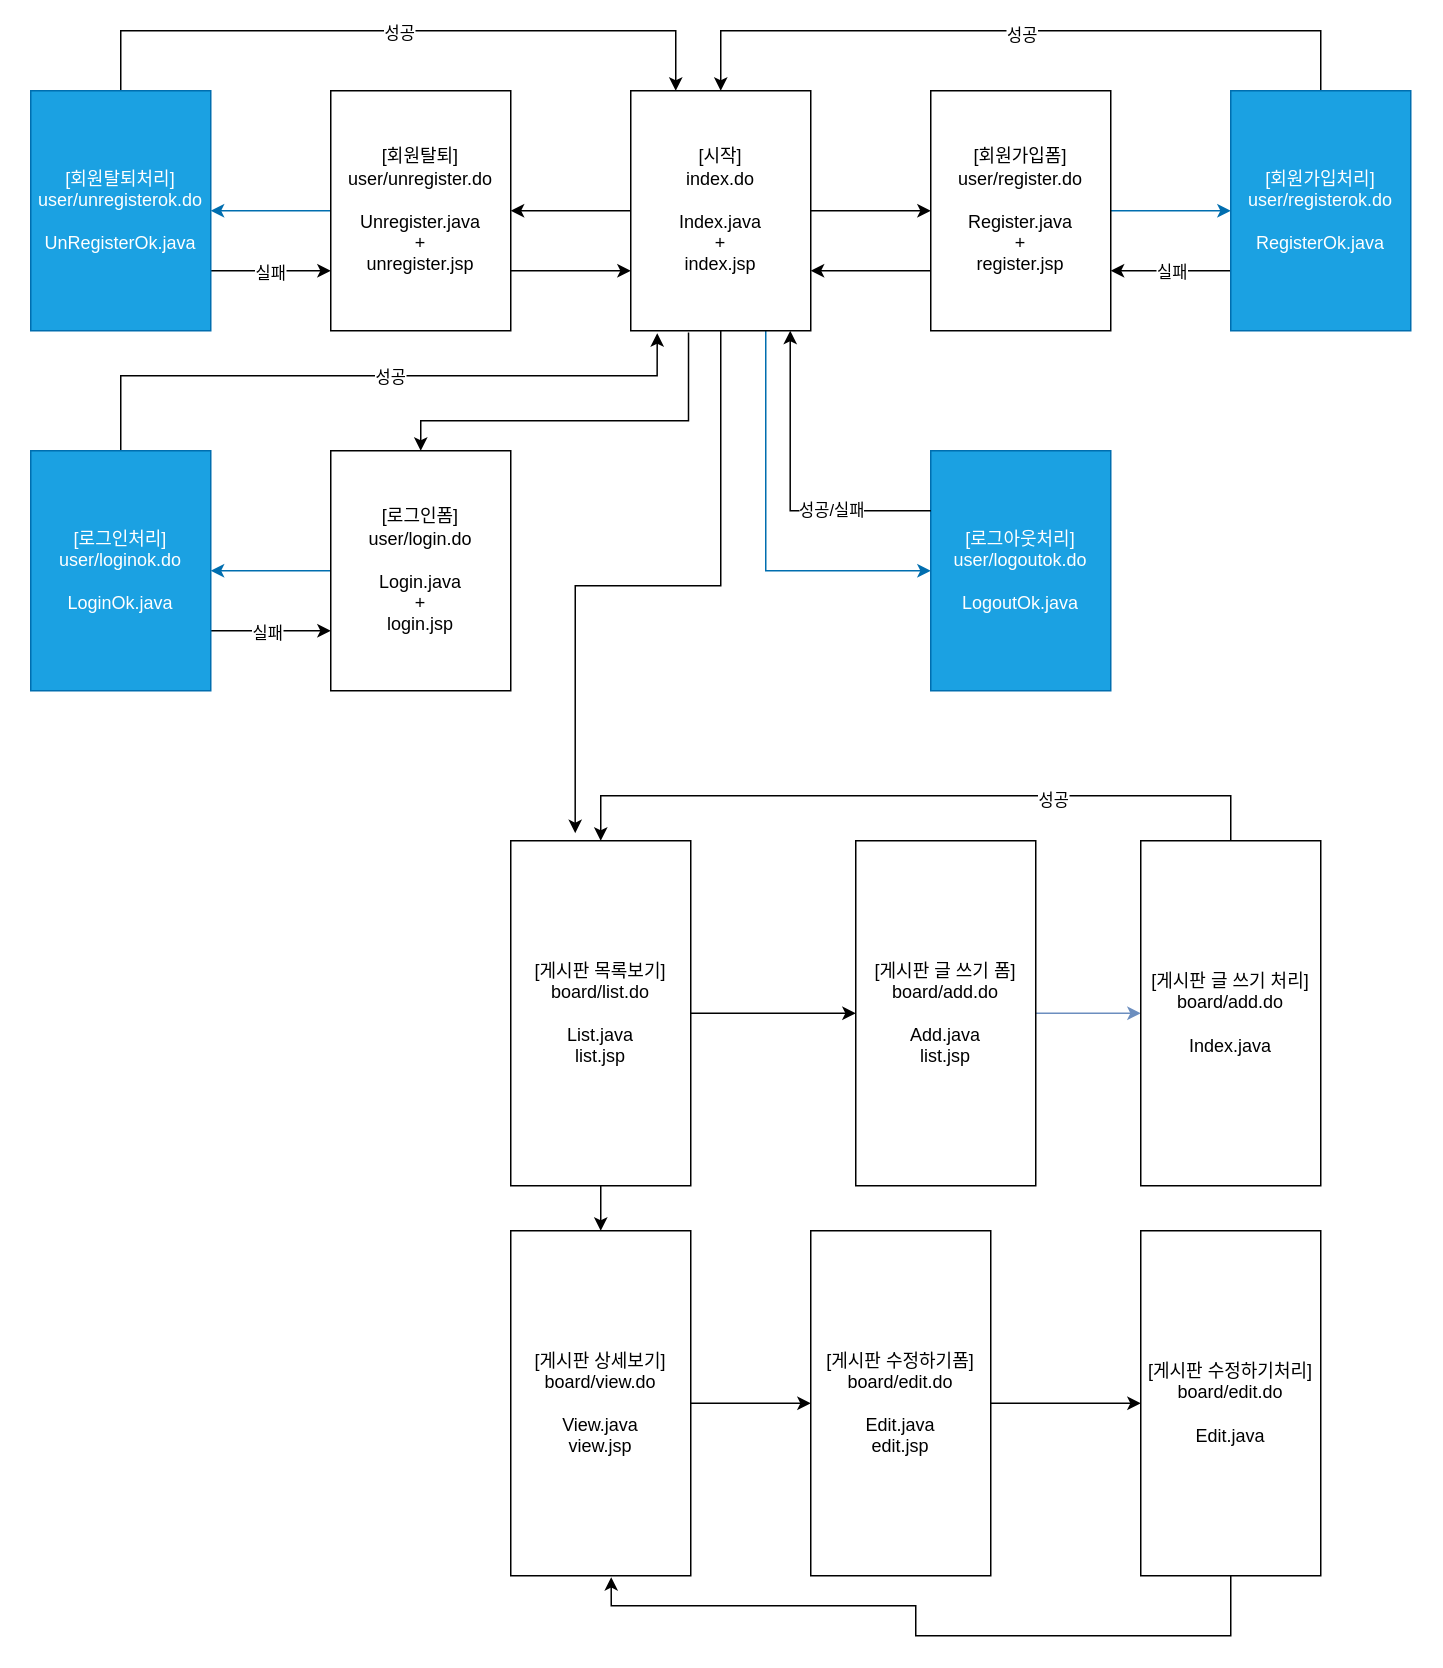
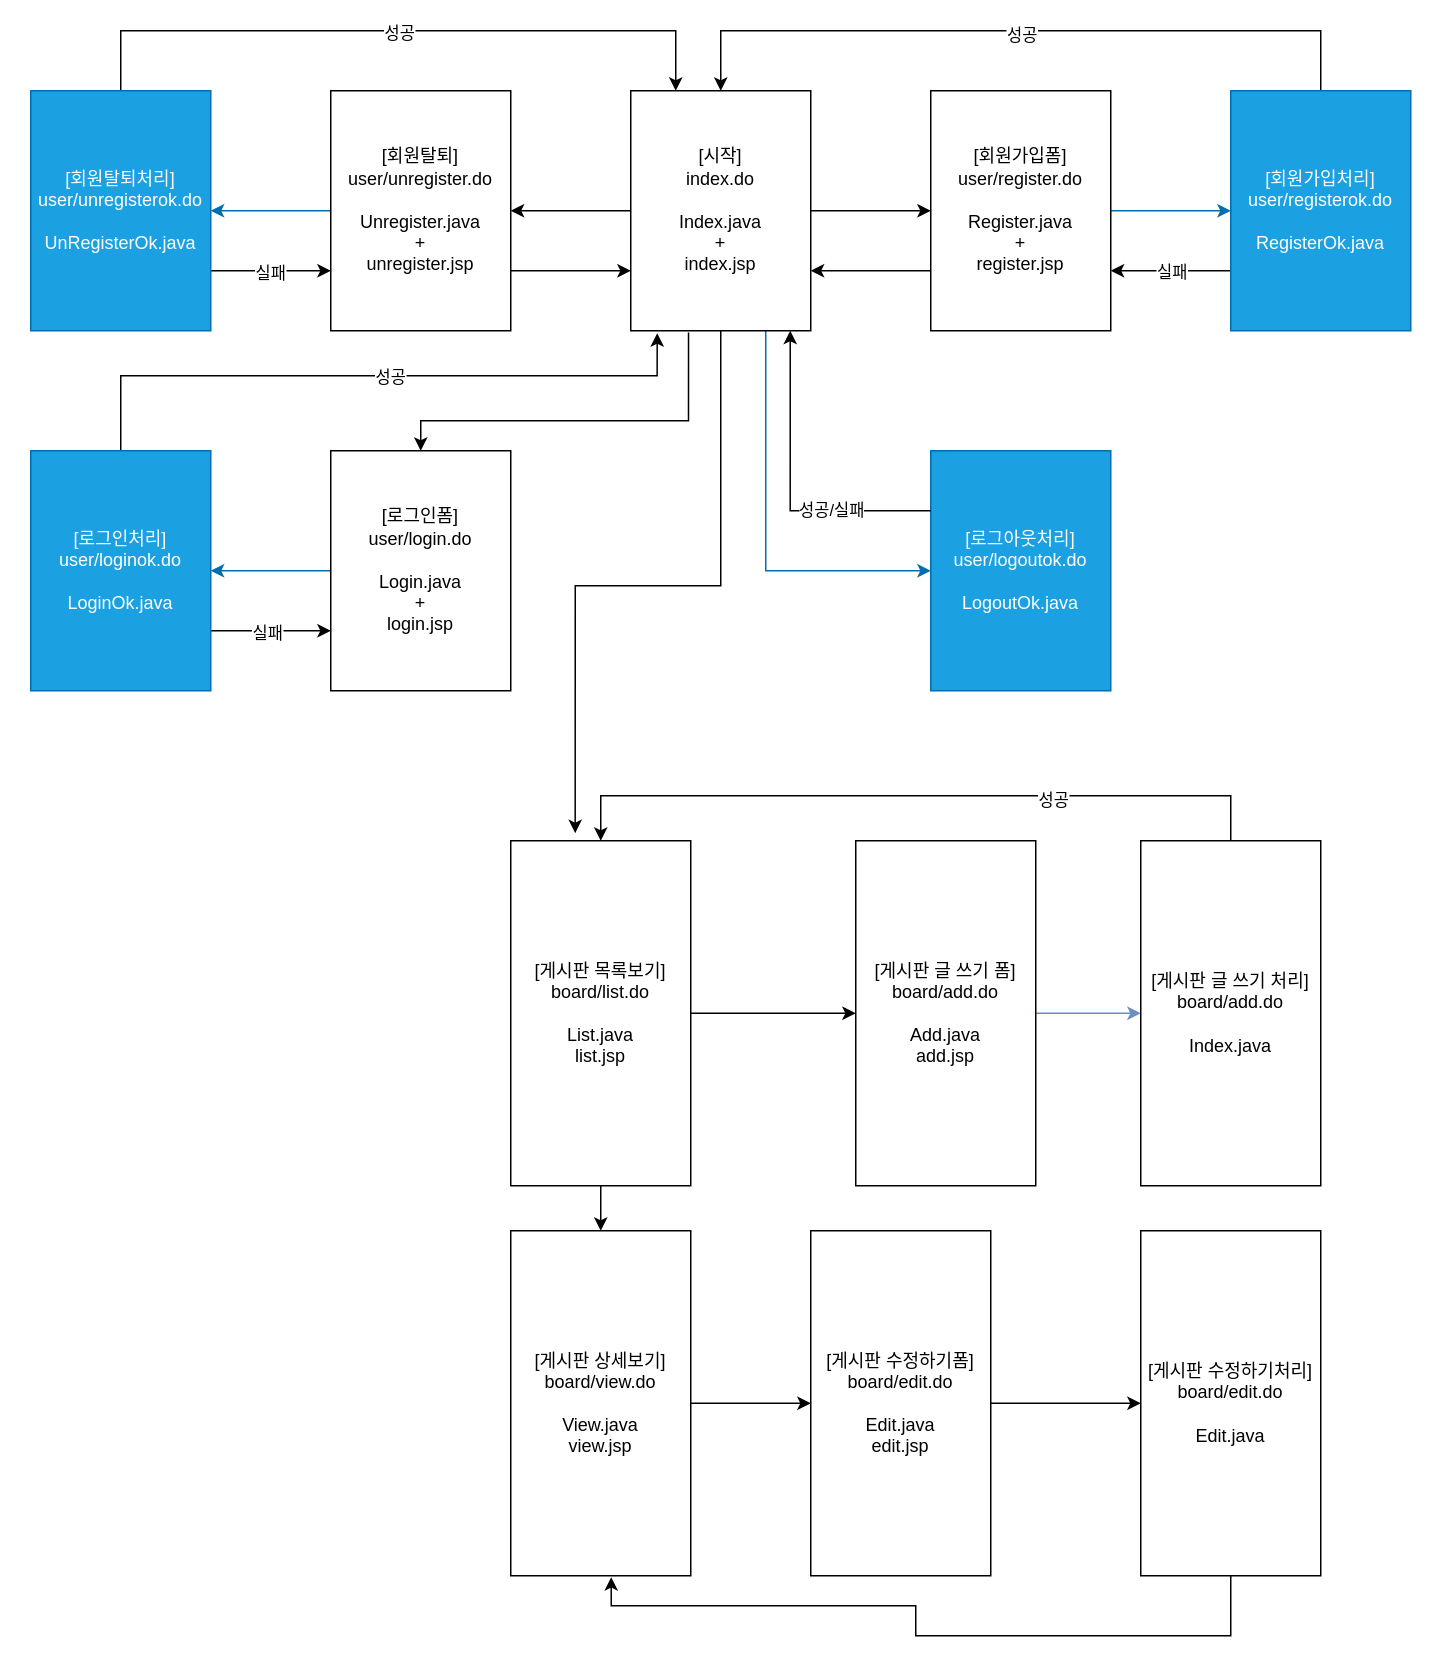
node "[게시판 글 쓰기 폼] board/add.do Add.java list.jsp": label "[게시판 글 쓰기 폼] board/add.do Add.java list.jsp" -> "[게시판 글 쓰기 폼] board/add.do Add.java add.jsp"
